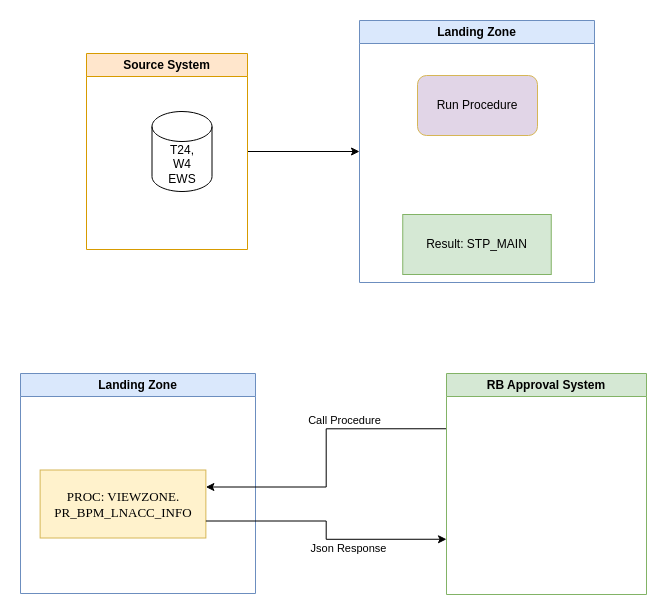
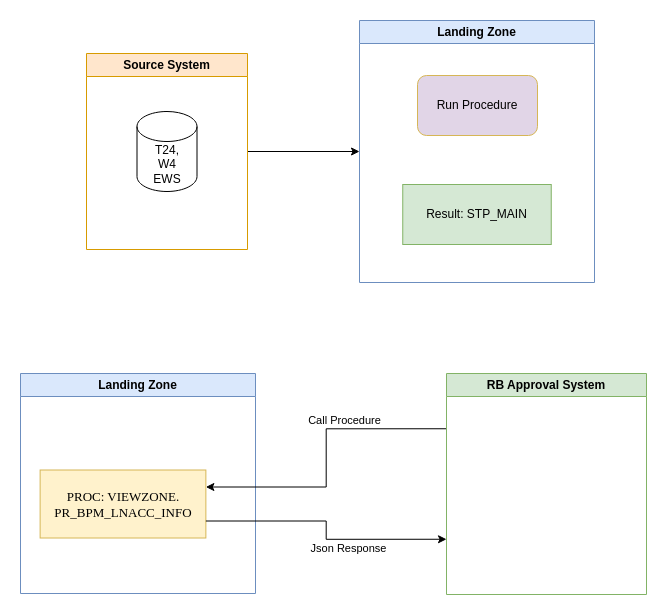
node "T24, W4 EWS": moved (182, 152) -> (167, 152)
node "Result: STP_MAIN": moved (477, 245) -> (477, 215)
